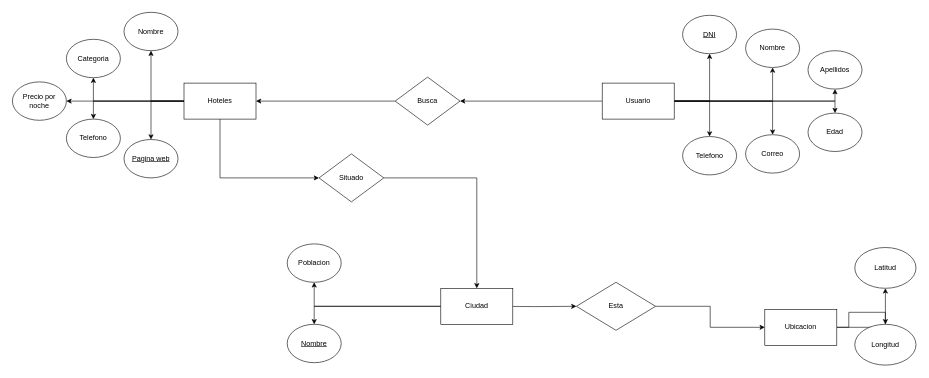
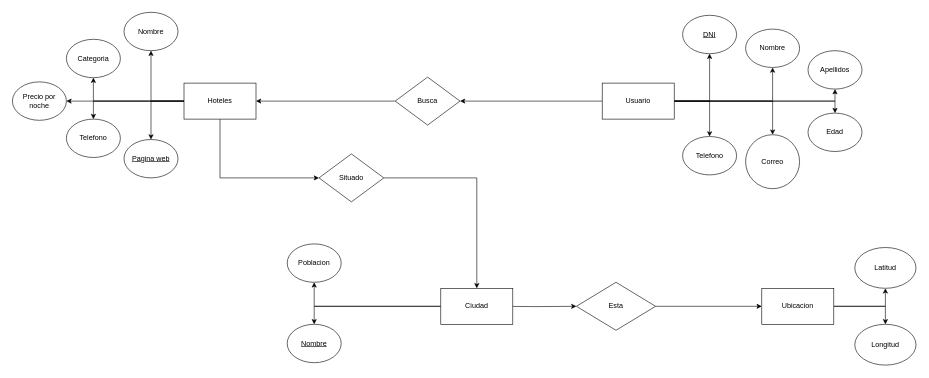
node "Correo": size 54x38 -> 54x54
node "Ubicacion": moved (801, 327) -> (798, 306)
